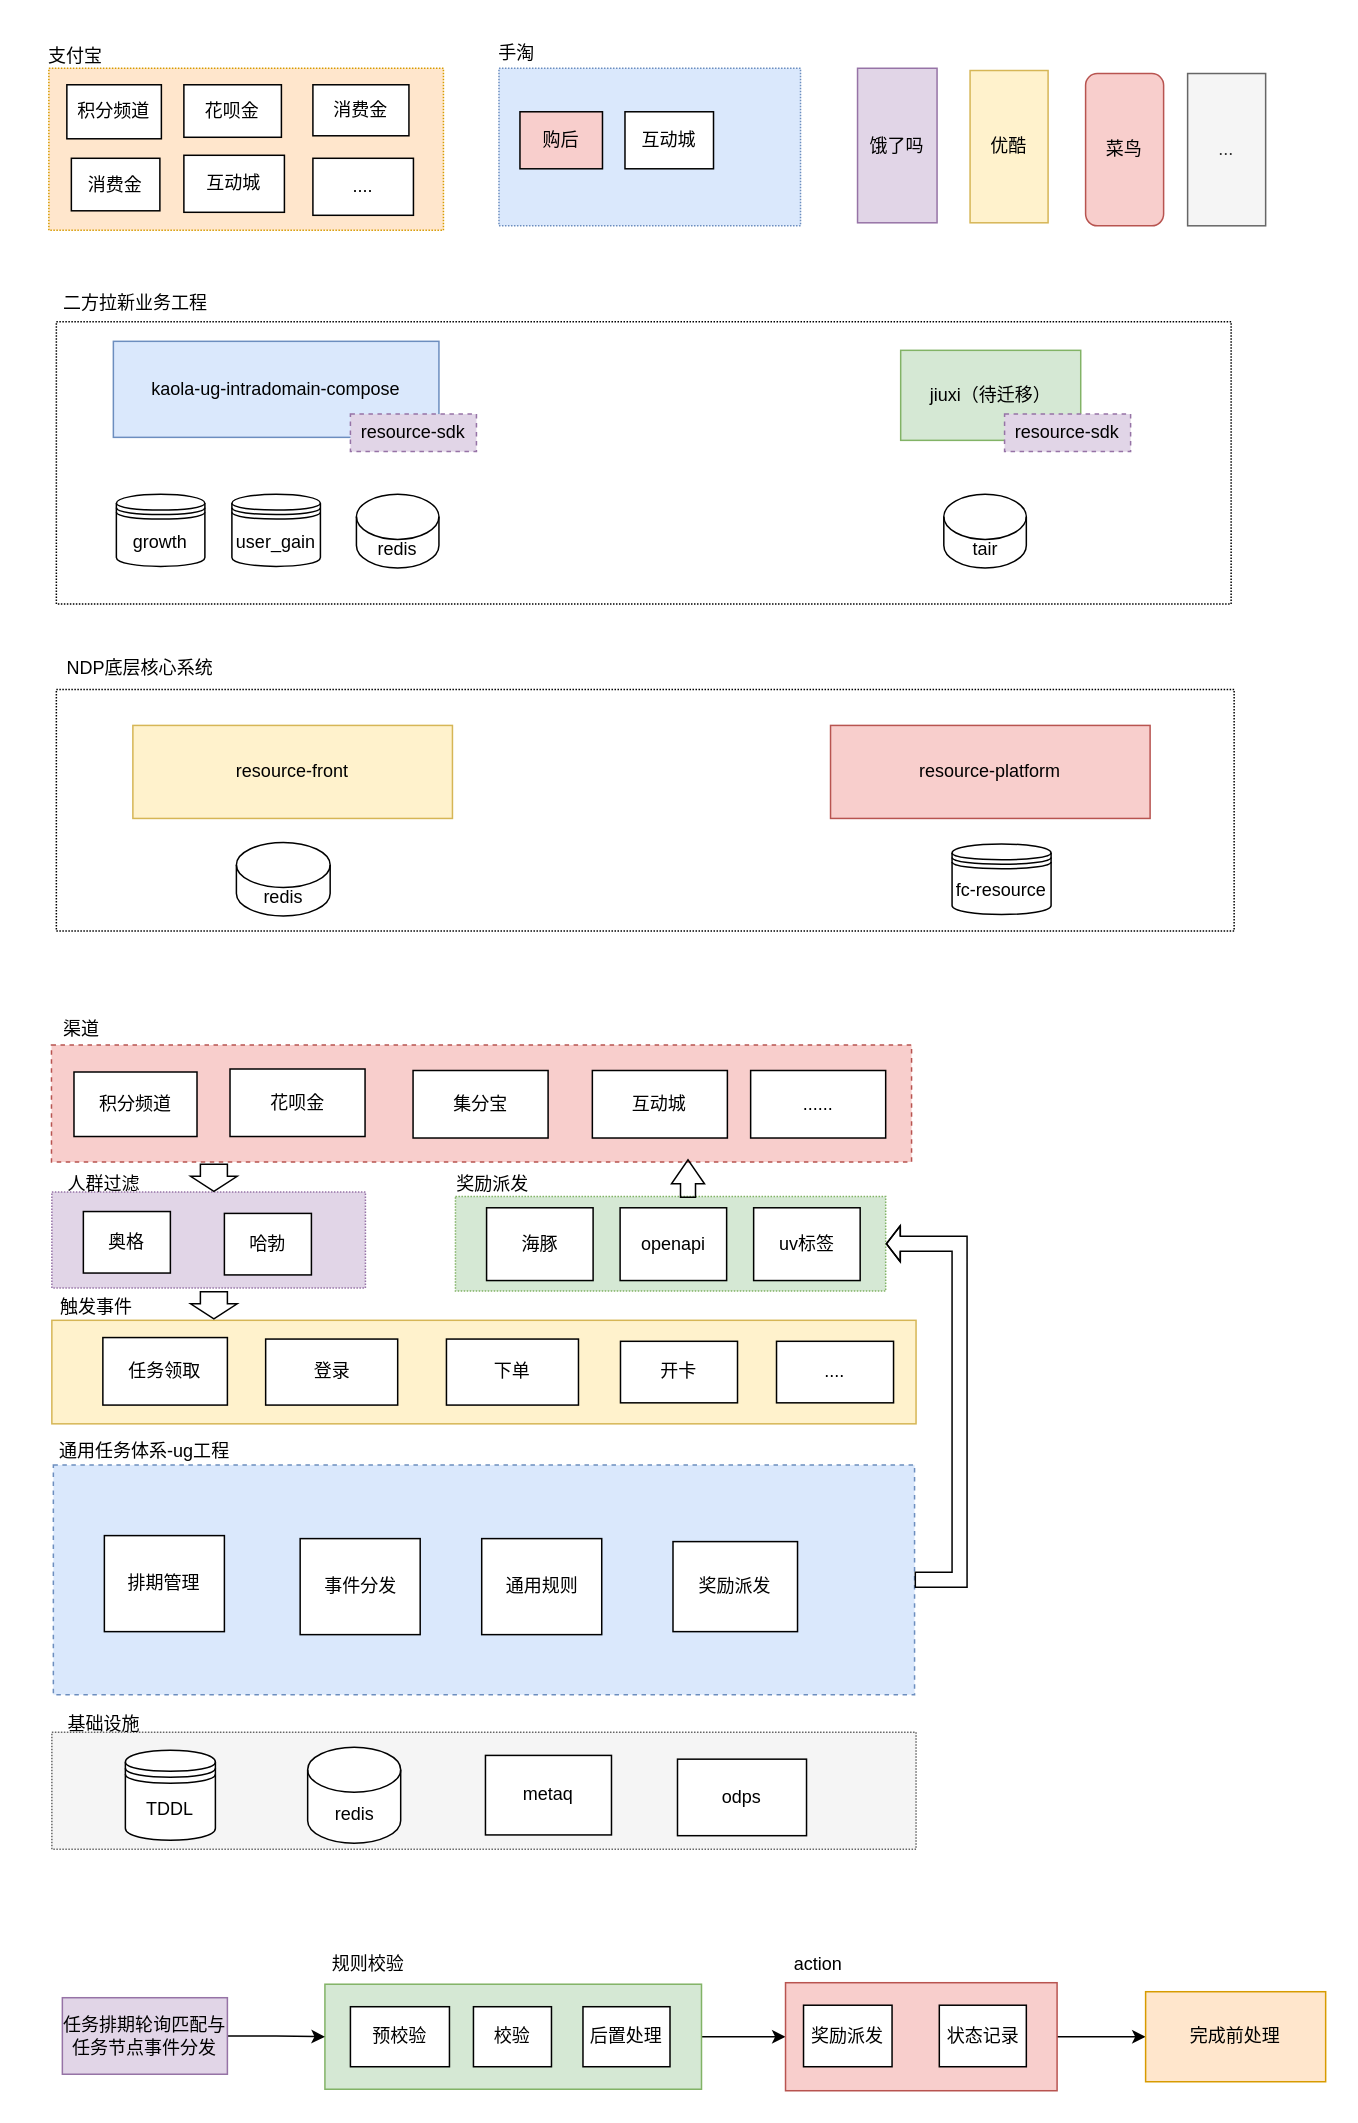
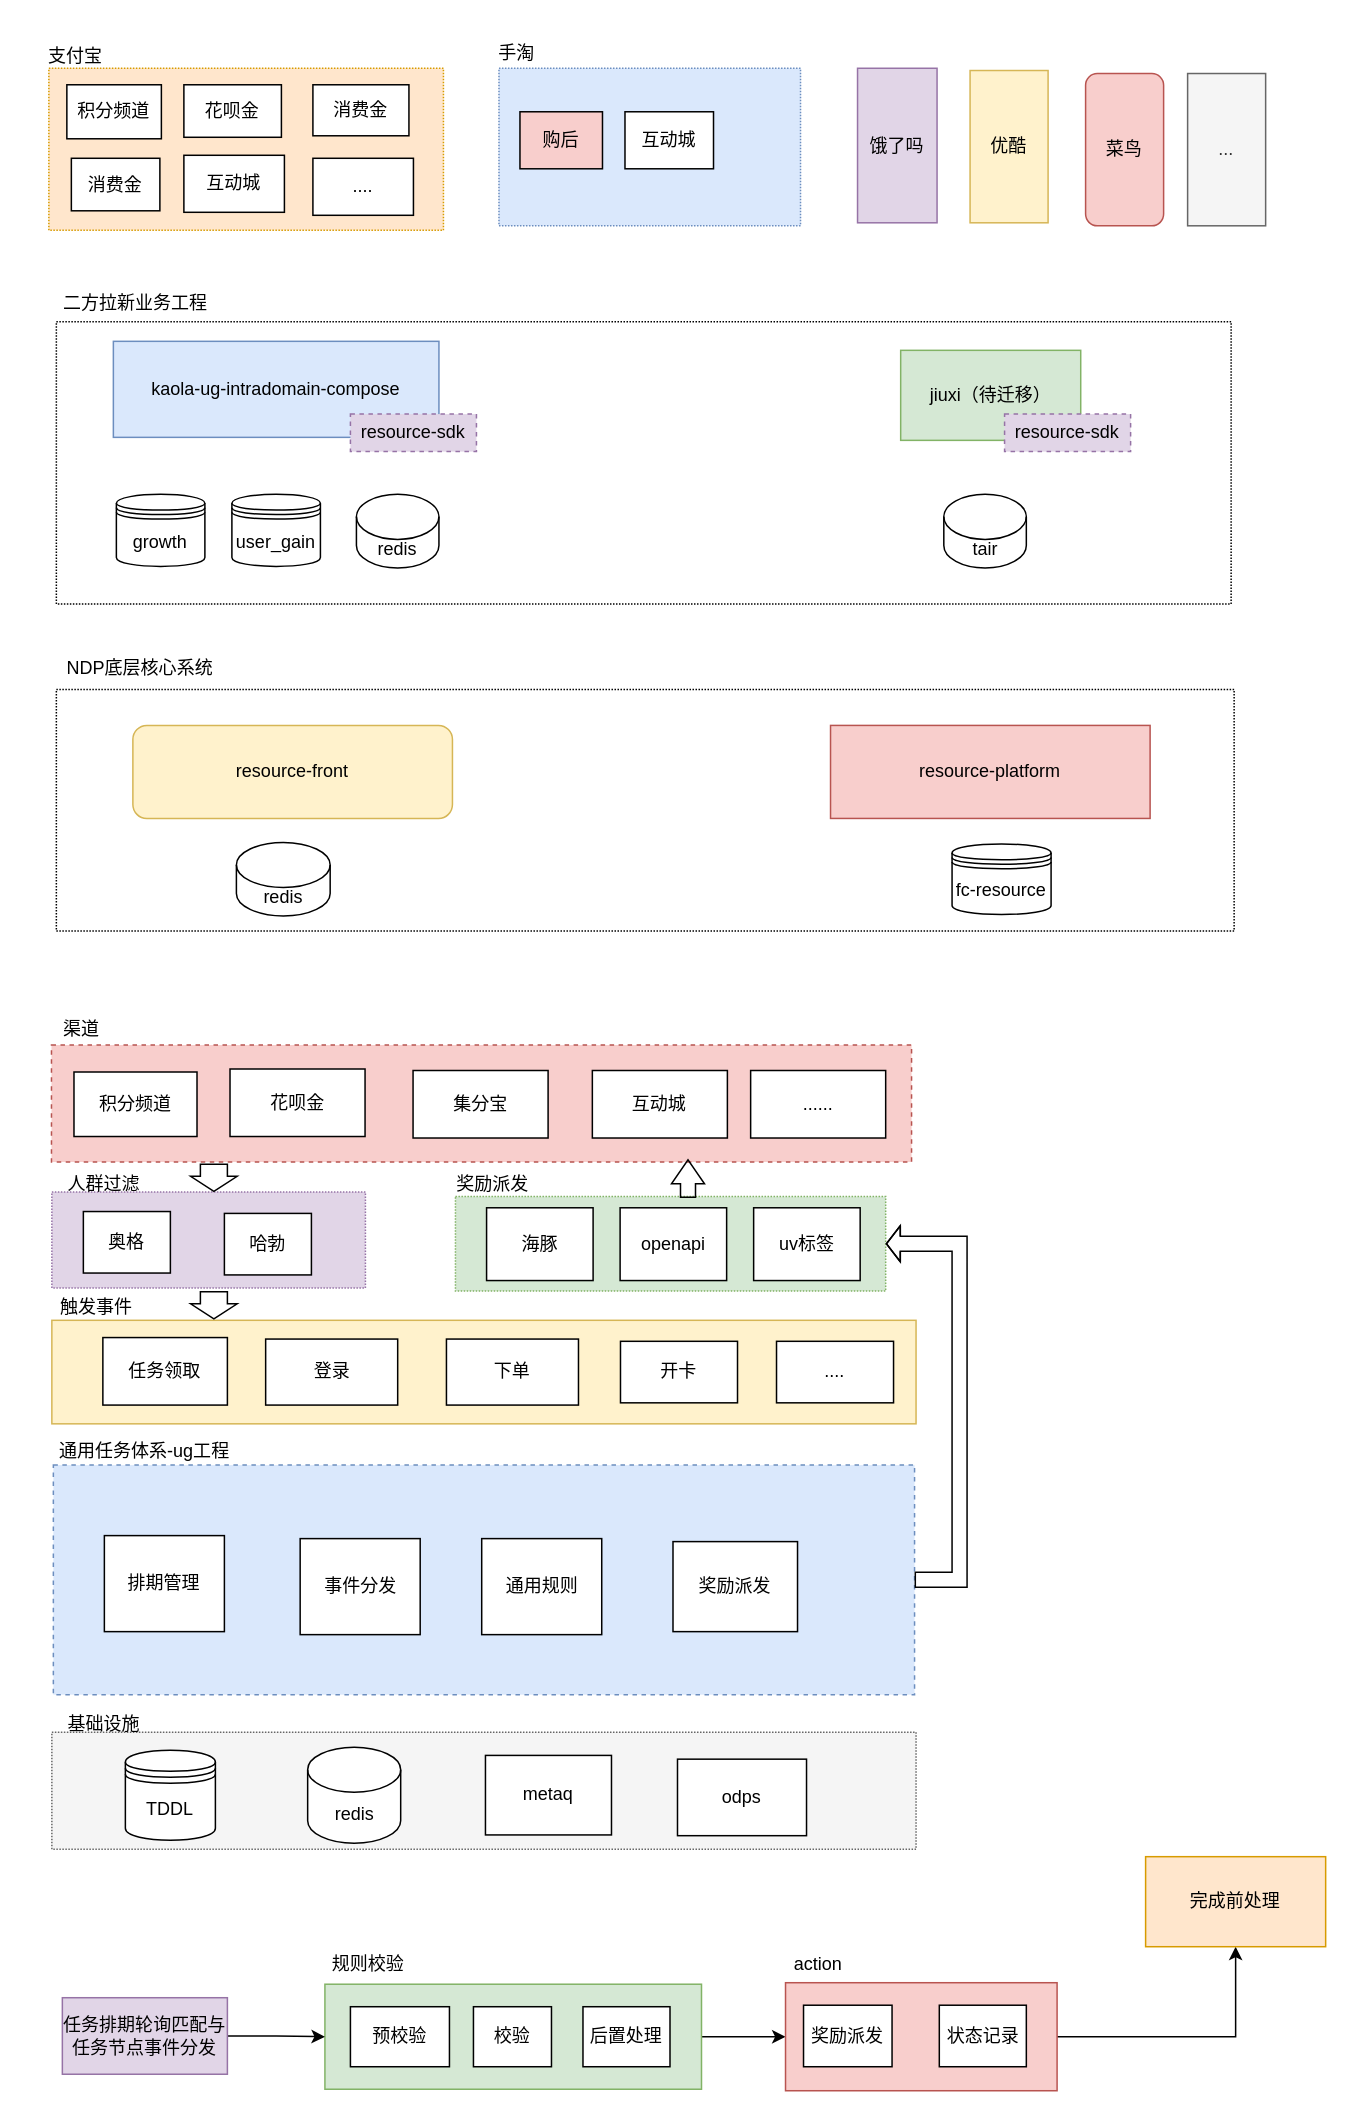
node "resource-front": shape rectangle -> rounded rectangle
node "完成前处理": moved (1235, 2036) -> (1235, 1901)
